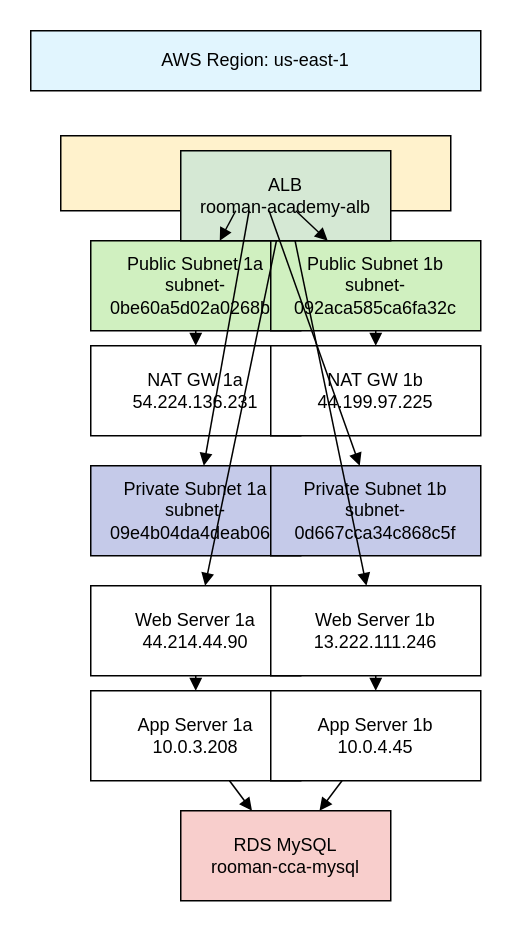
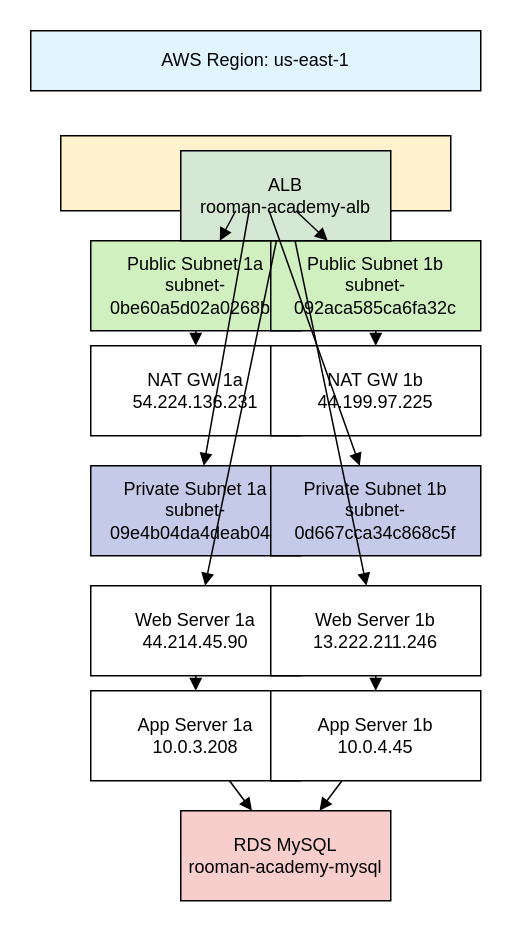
node "Private Subnet 1a subnet-09e4b04da4deab060": label "Private Subnet 1a subnet-09e4b04da4deab060" -> "Private Subnet 1a subnet-09e4b04da4deab040"
node "Web Server 1a 44.214.44.90": label "Web Server 1a 44.214.44.90" -> "Web Server 1a 44.214.45.90"
node "Web Server 1b 13.222.111.246": label "Web Server 1b 13.222.111.246" -> "Web Server 1b 13.222.211.246"
node "RDS MySQL rooman-cca-mysql": label "RDS MySQL rooman-cca-mysql" -> "RDS MySQL rooman-academy-mysql"
